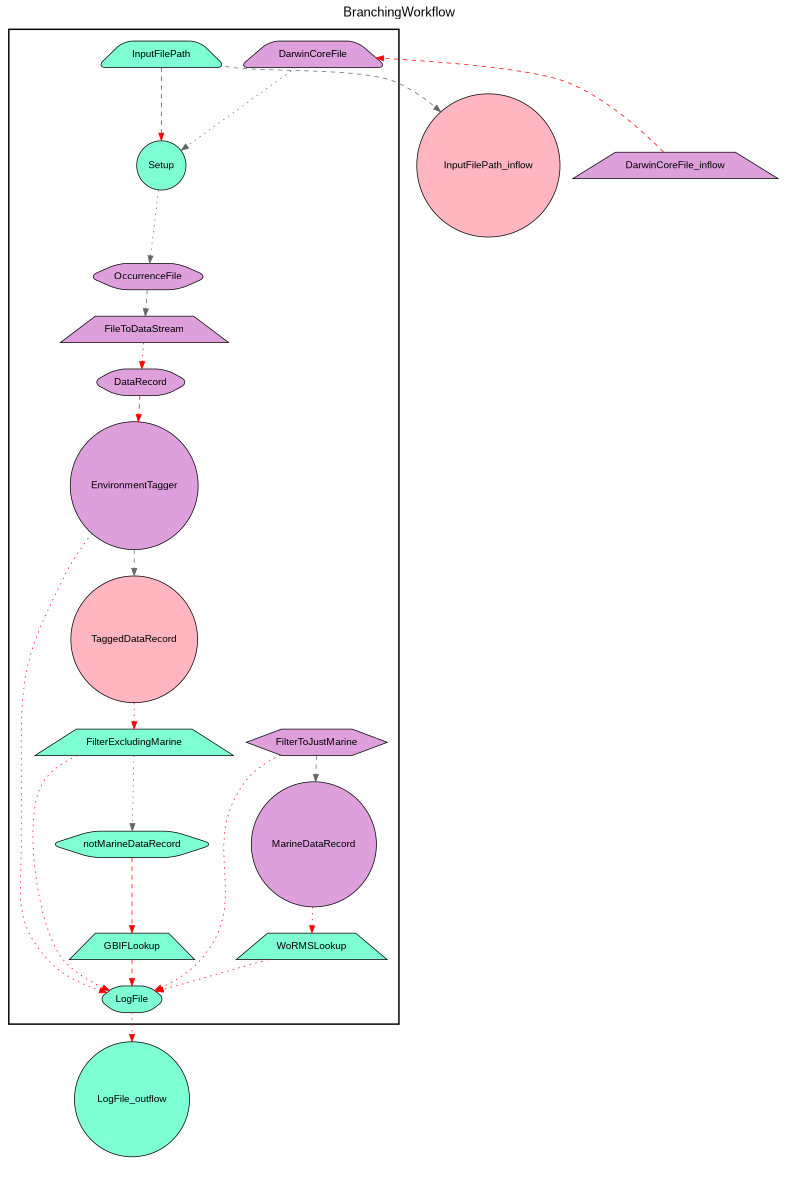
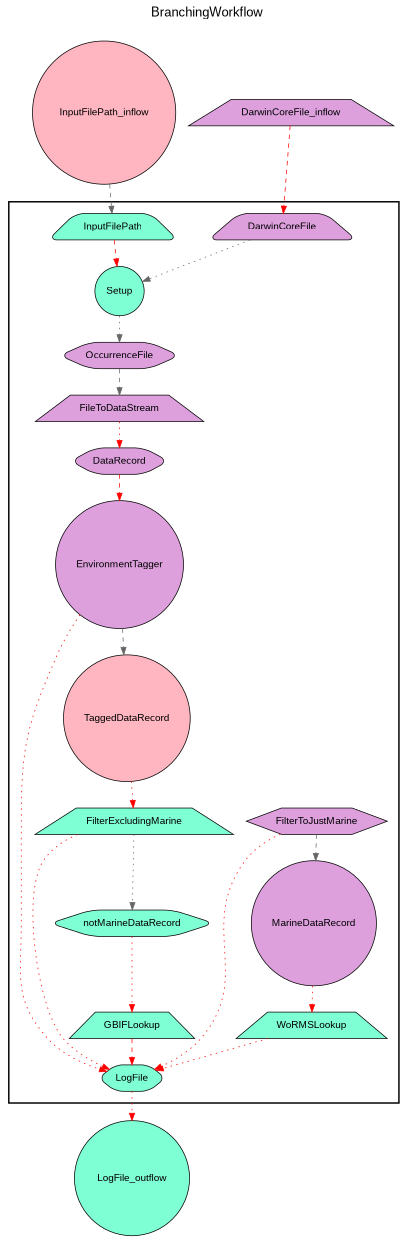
edge "InputFilePath" -> "InputFilePath_inflow": reversed
edge "notMarineDataRecord" -> "GBIFLookup": style dashed -> dotted
